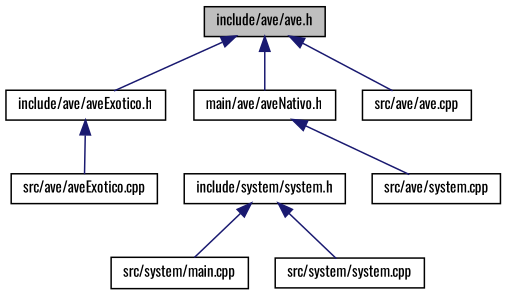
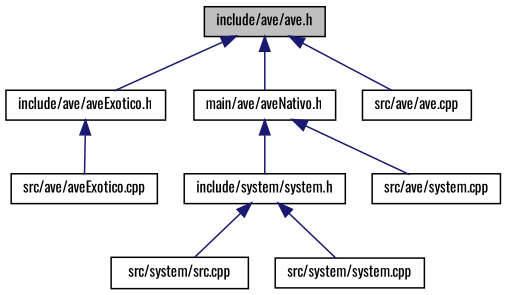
edge "include/system/system.h" -> "main/ave/aveNativo.h": added
node "src/system/main.cpp": label "src/system/main.cpp" -> "src/system/src.cpp"
